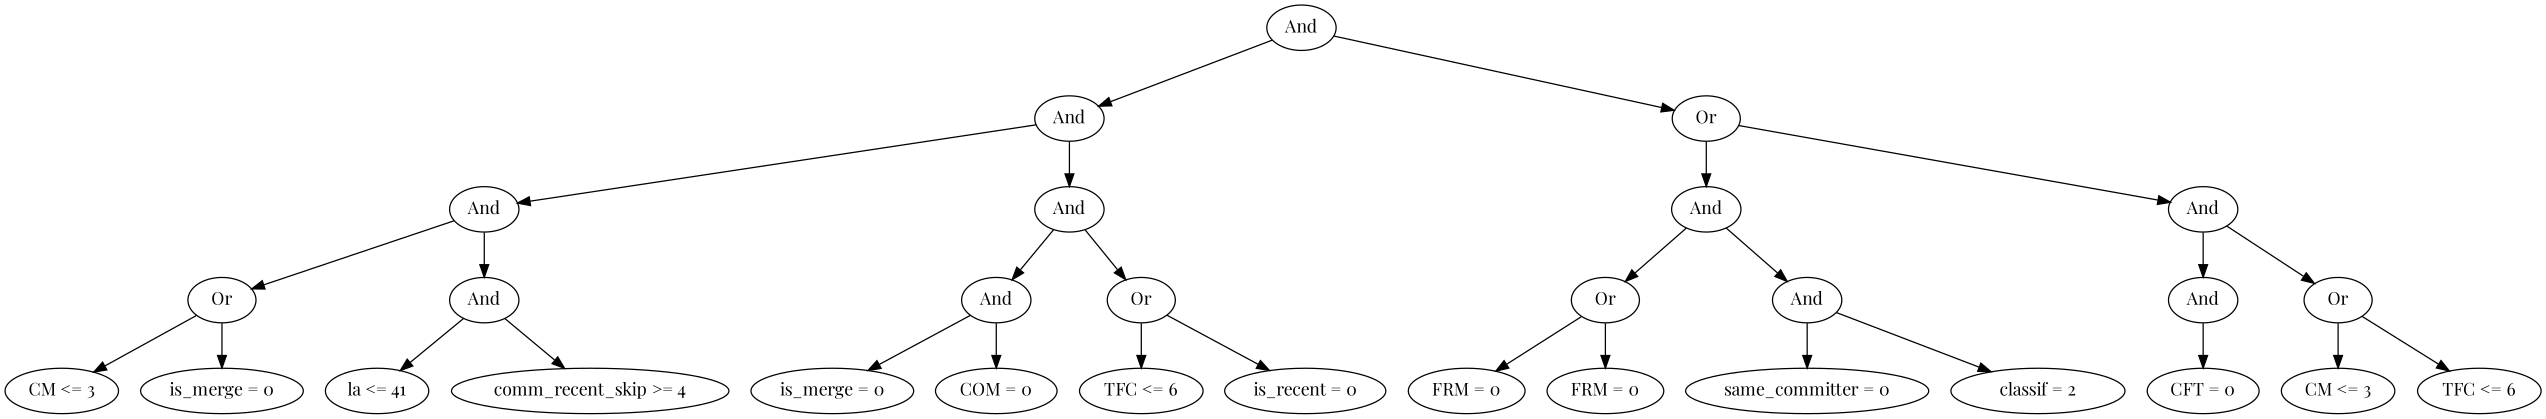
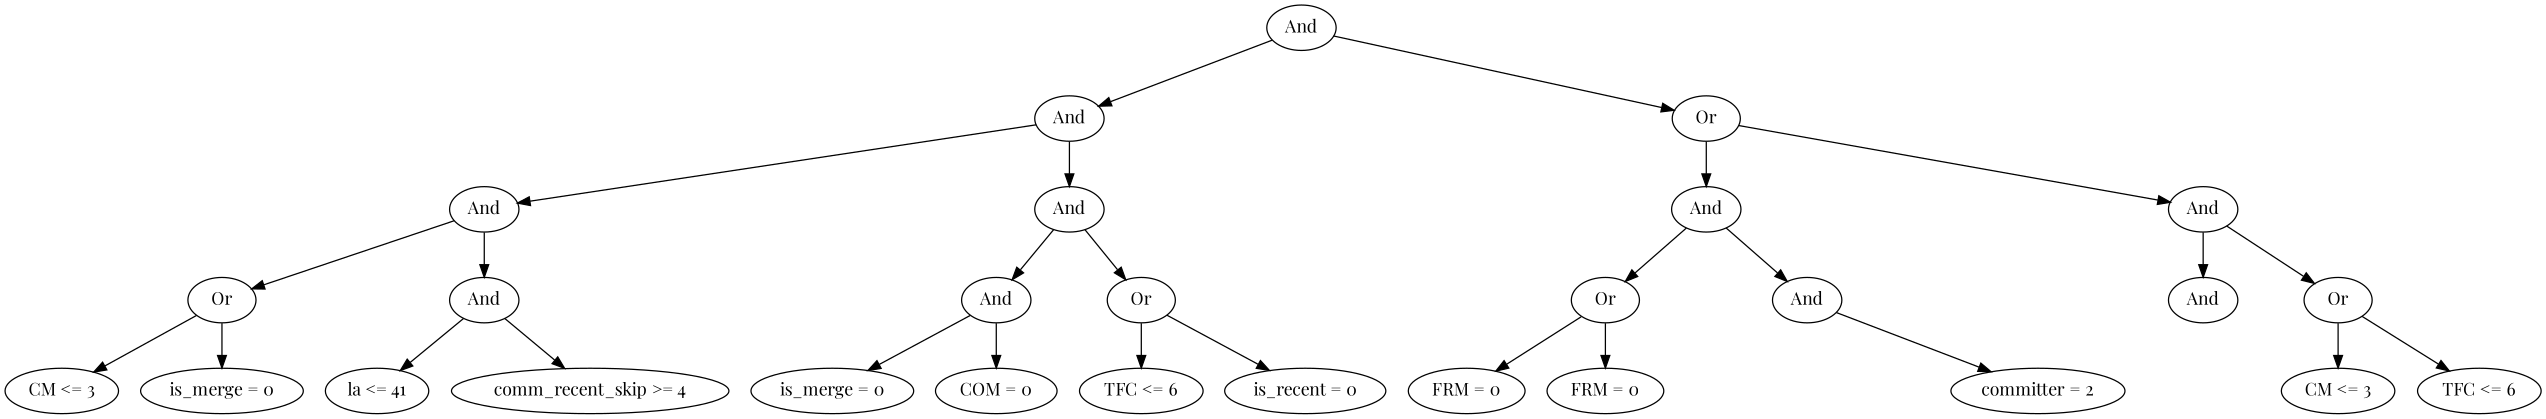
node "same_committer = 0": removed
node "classif = 2": label "classif = 2" -> "committer = 2"
node "CFT = 0": removed
